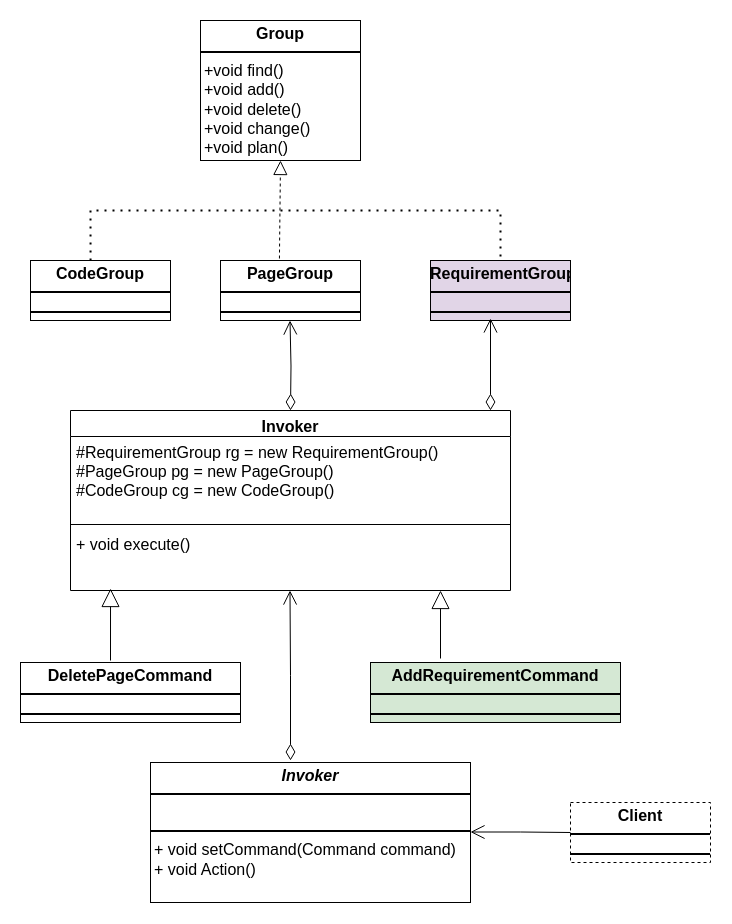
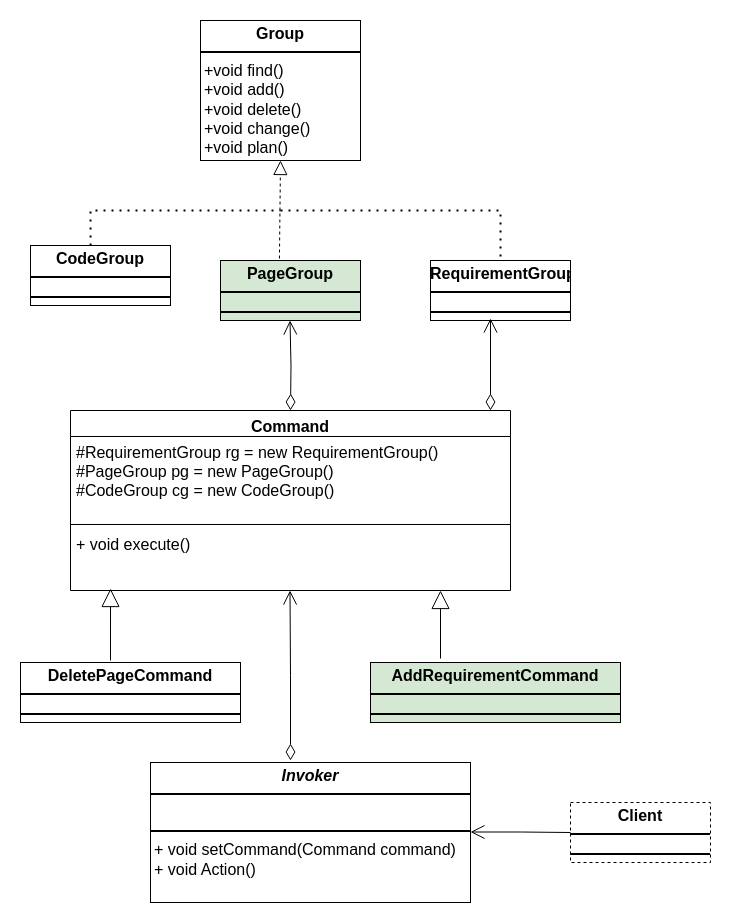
node "CodeGroup": moved (101, 291) -> (101, 276)
node "PageGroup": fillcolor #ffffff -> #d5e8d4
node "RequirementGroup": fillcolor #e1d5e7 -> #ffffff
node "Invoker": label "Invoker" -> "Command"
